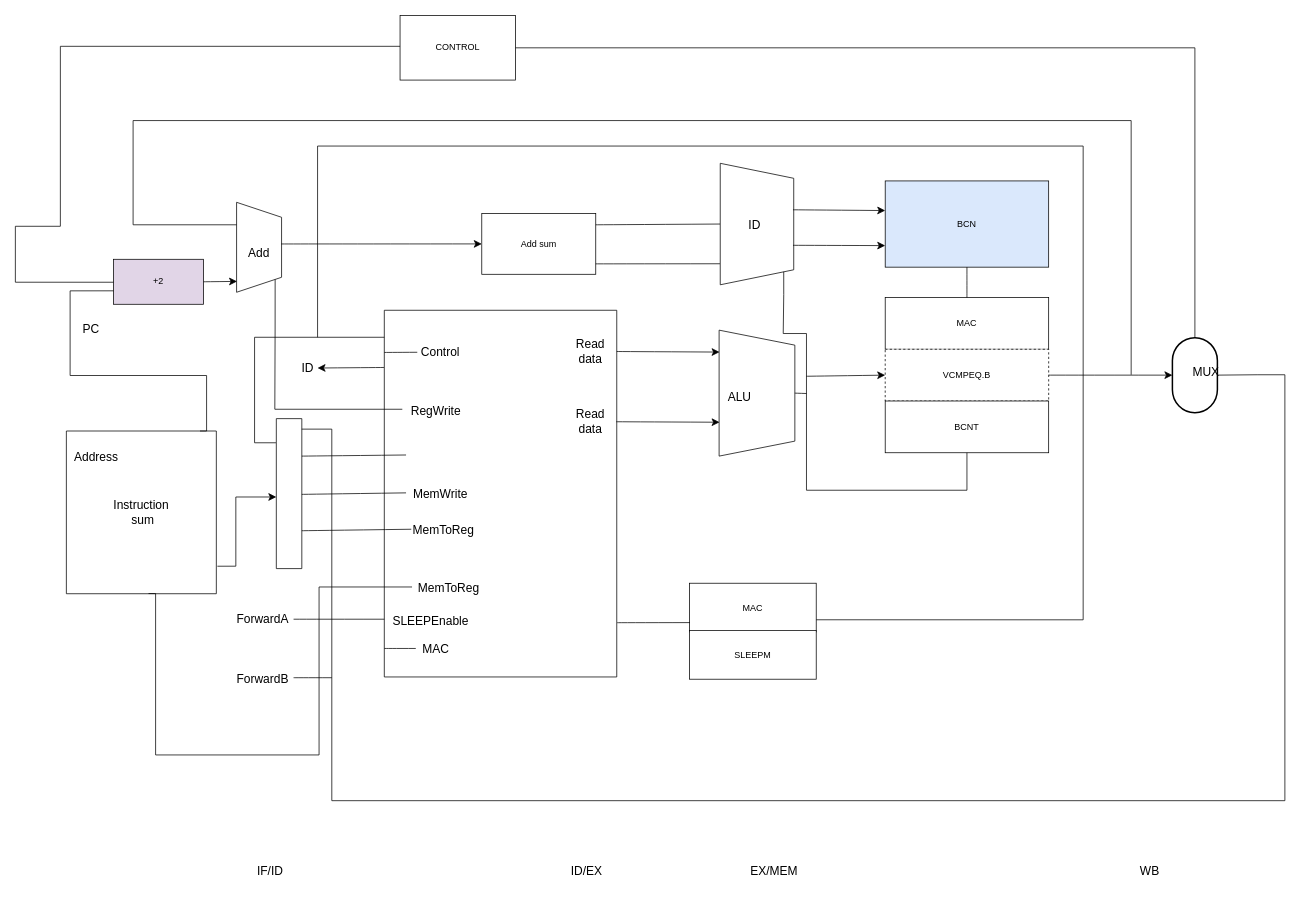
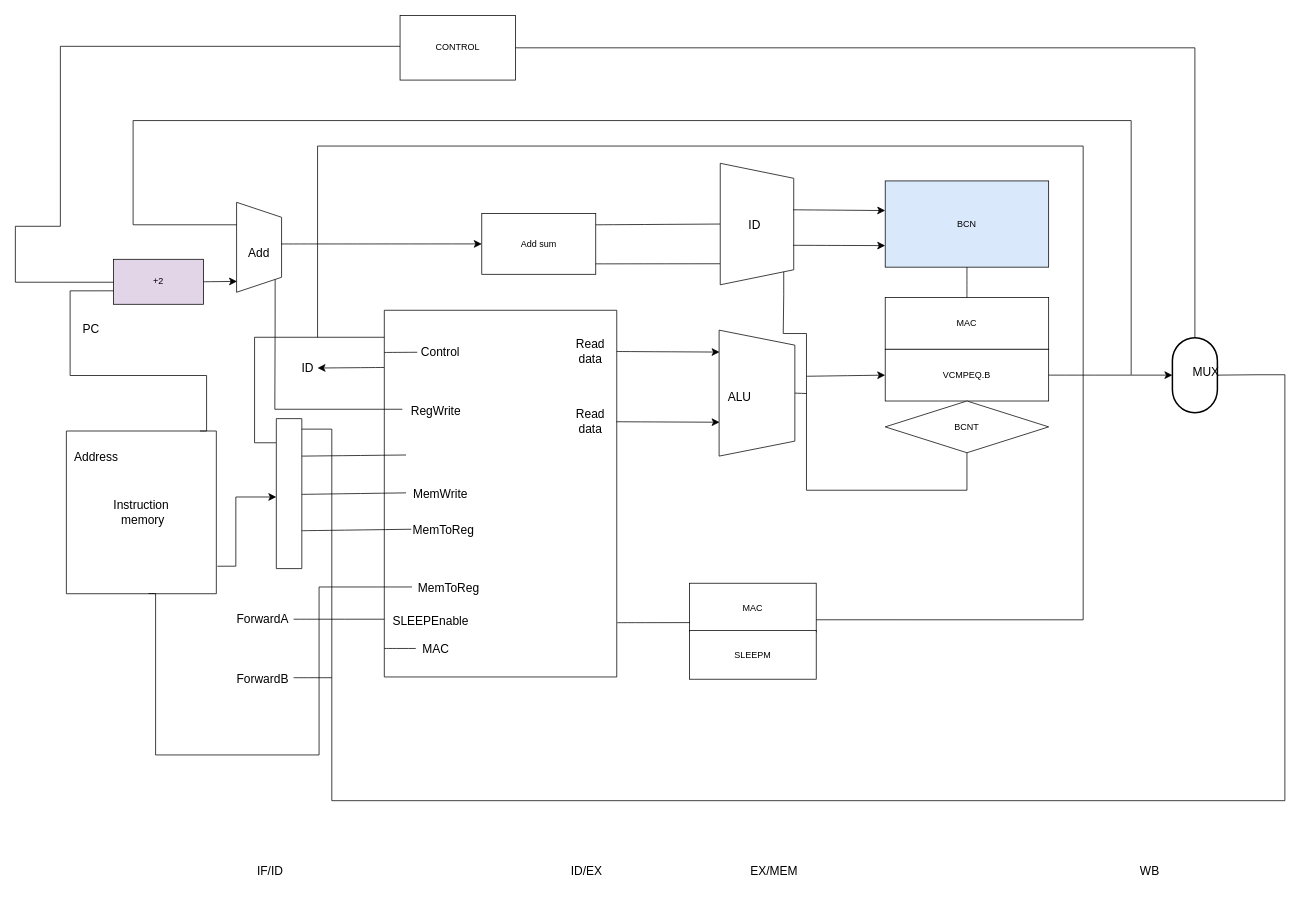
node "VCMPEQ.B": style dashed -> solid
node "BCNT": shape rectangle -> diamond
node "Instruction sum": label "Instruction sum" -> "Instruction memory"
